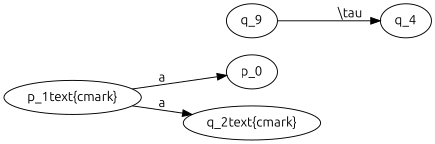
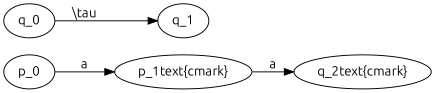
node "q_9": label "q_9" -> "q_0"
node "q_4": label "q_4" -> "q_1"
edge "p_1text{cmark}" -> "p_0": reversed
